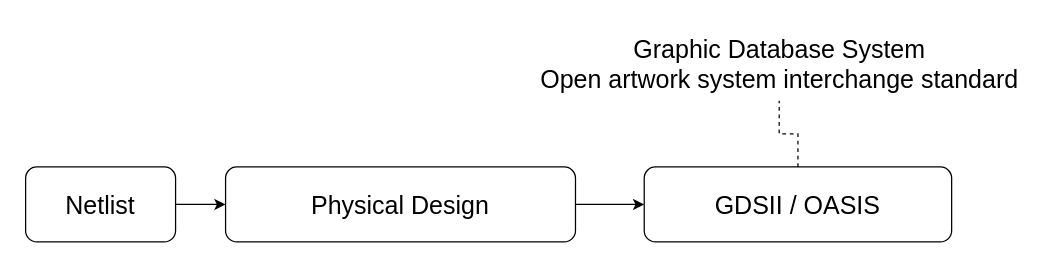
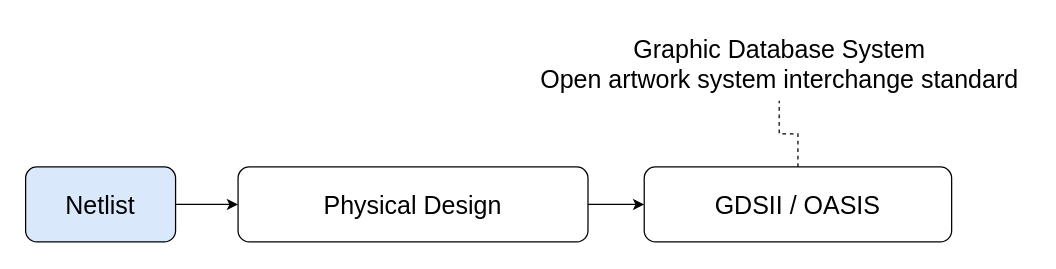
node "Netlist": fillcolor #ffffff -> #dae8fc
node "Physical Design": moved (401, 204) -> (413, 204)
